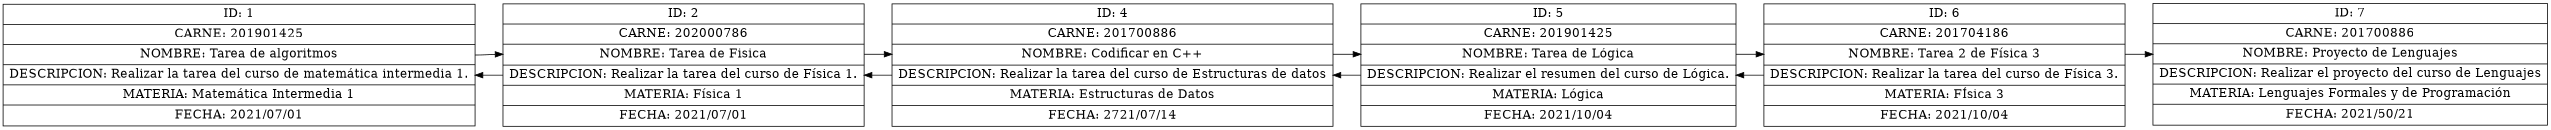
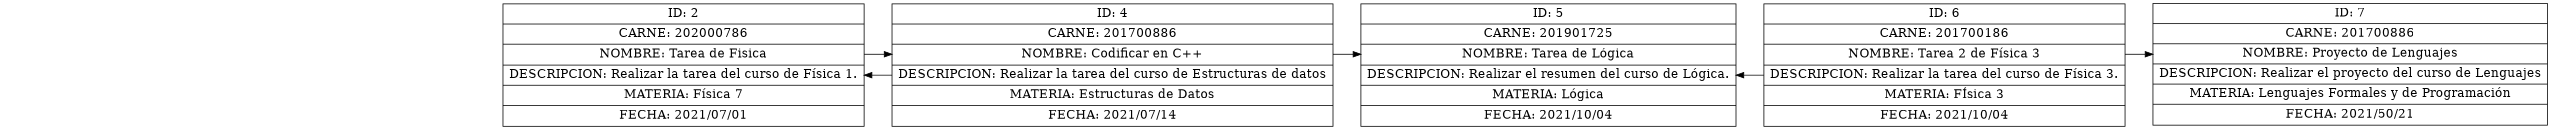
node "ID: 5": text "CARNE: 201901425" -> "CARNE: 201901725"
node "ID: 6": text "CARNE: 201704186" -> "CARNE: 201700186"
edge "ID: 5" -> "ID: 6": removed
node "ID: 1": removed
edge "ID: 5" -> "ID: 4": removed
node "ID: 2": text "MATERIA: Física 1" -> "MATERIA: Física 7"
node "ID: 4": text "FECHA: 2721/07/14" -> "FECHA: 2021/07/14"
